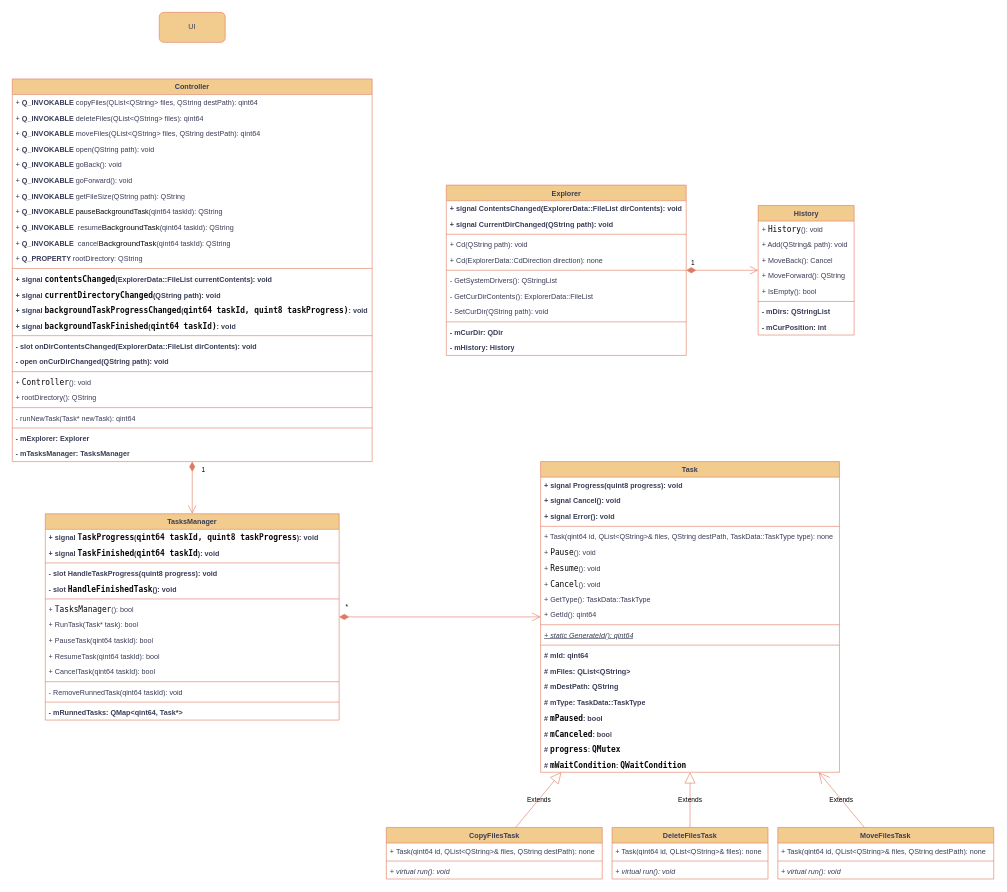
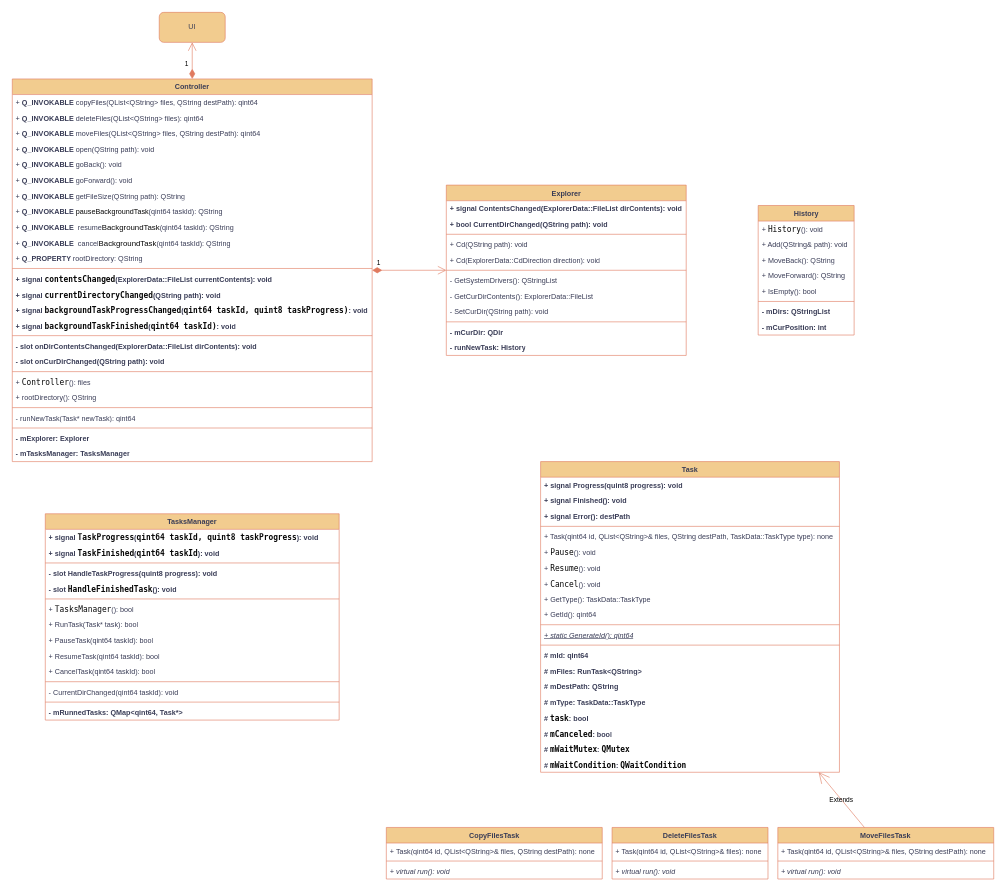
node "+ signal CurrentDirChanged(QString path): void": label "+ signal CurrentDirChanged(QString path): void" -> "+ bool CurrentDirChanged(QString path): void"
node "+ Cd(ExplorerData::CdDirection direction): none": label "+ Cd(ExplorerData::CdDirection direction): none" -> "+ Cd(ExplorerData::CdDirection direction): void"
node "+ MoveBack(): Cancel": label "+ MoveBack(): Cancel" -> "+ MoveBack(): QString"
edge "Controller" -- "Explorer": added, label "1"
edge "Explorer" -- "History": removed, label "1"
node "- mHistory: History": label "- mHistory: History" -> "- runNewTask: History"
node "- open onCurDirChanged(QString path): void": label "- open onCurDirChanged(QString path): void" -> "- slot onCurDirChanged(QString path): void"
node "+ Controller(): void": label "+ Controller(): void" -> "+ Controller(): files"
node "+ signal Cancel(): void": label "+ signal Cancel(): void" -> "+ signal Finished(): void"
edge "Controller" -- "TasksManager": now "Controller" -- "UI"
node "+ signal Error(): void": label "+ signal Error(): void" -> "+ signal Error(): destPath"
edge "TasksManager" -- "Task": removed, label "*"
node "# mFiles: QList<QString>": label "# mFiles: QList<QString>" -> "# mFiles: RunTask<QString>"
node "- RemoveRunnedTask(qint64 taskId): void": label "- RemoveRunnedTask(qint64 taskId): void" -> "- CurrentDirChanged(qint64 taskId): void"
node "# mPaused: bool": label "# mPaused: bool" -> "# task: bool"
node "# progress: QMutex": label "# progress: QMutex" -> "# mWaitMutex: QMutex"
edge "DeleteFilesTask" -> "Task": removed, label "Extends"
edge "CopyFilesTask" -> "Task": removed, label "Extends"
